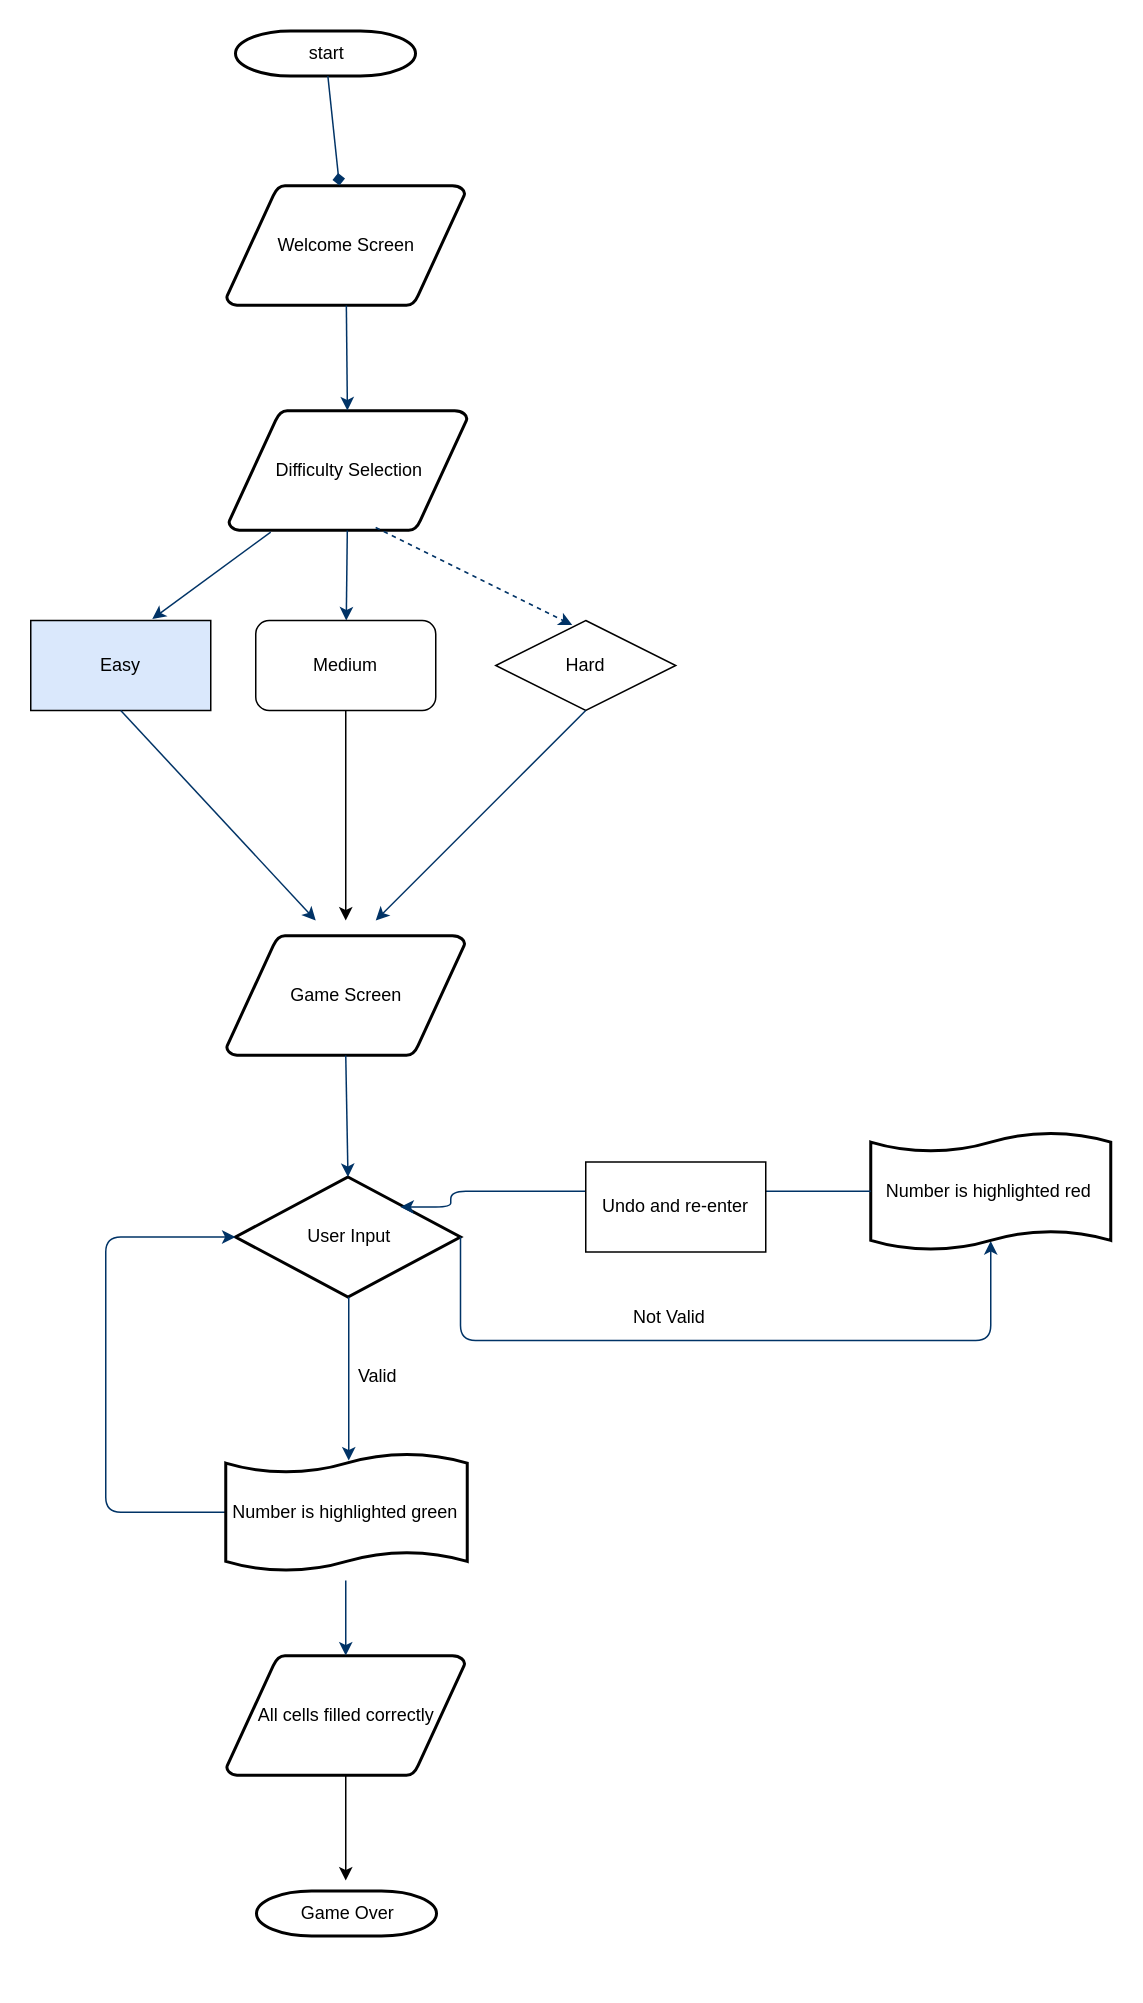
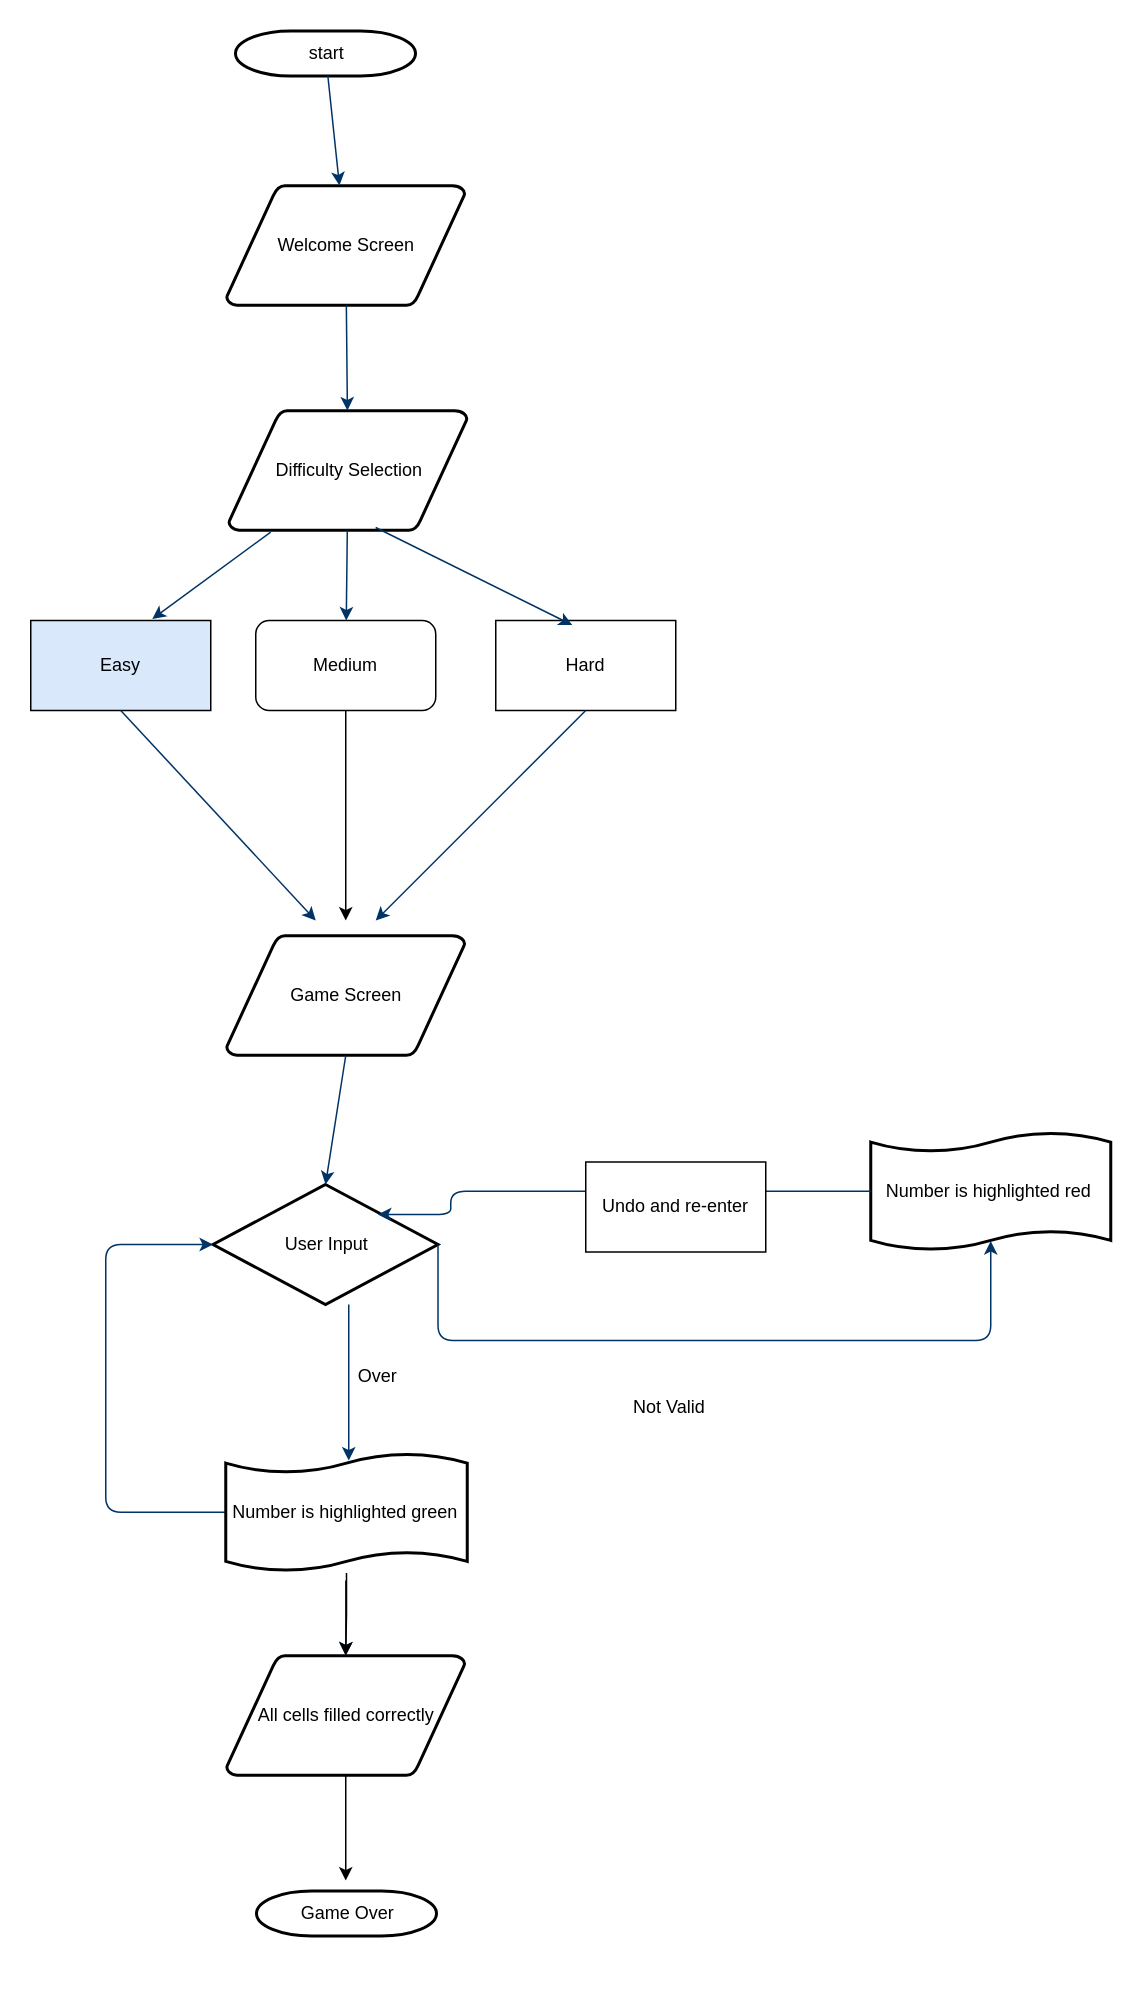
edge "start" -> "Welcome Screen": arrowhead diamond -> classic
edge "Difficulty Selection" -> "Hard": style dashed -> solid
node "Hard": shape diamond -> rectangle
node "User Input": moved (348, 1237) -> (326, 1244)
node "Not Valid": moved (661, 1316) -> (661, 1406)
node "Valid": label "Valid" -> "Over"
edge "Number is highlighted green" -> "All cells filled correctly": added
